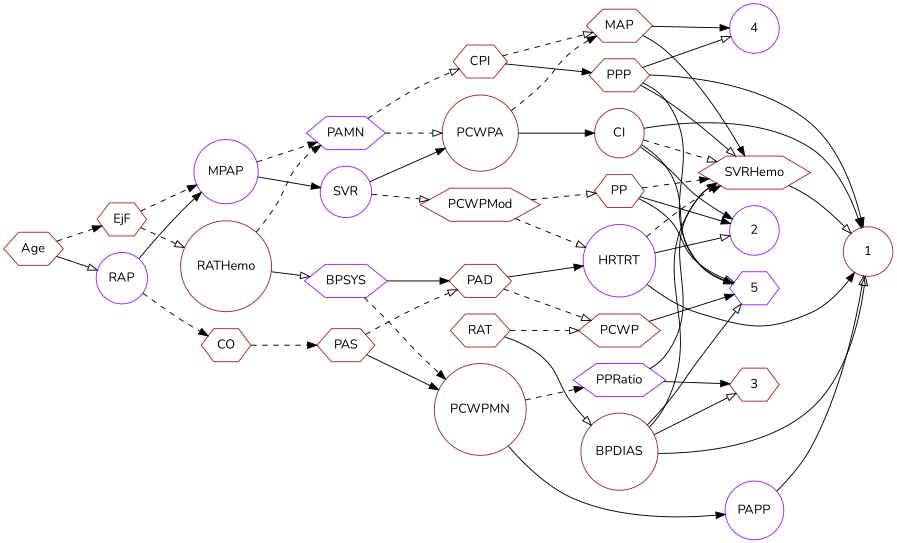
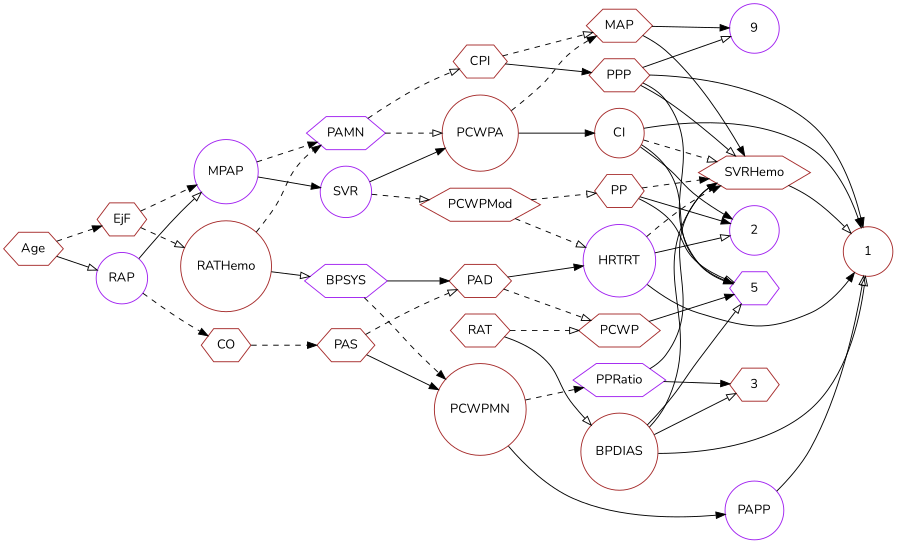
node "4": label "4" -> "9"
edge "RAP" -> "MPAP": arrowhead normal -> onormal
